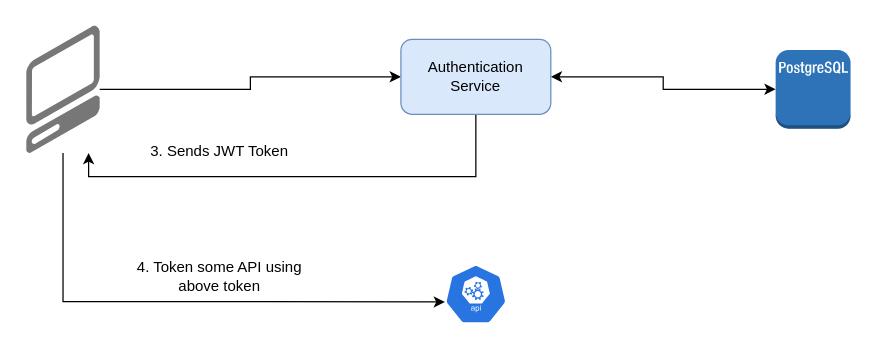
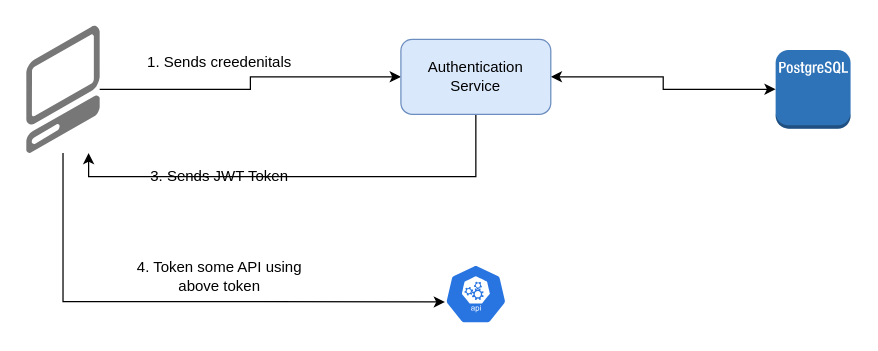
node "1. Sends creedenitals": added
node "3. Sends JWT Token": moved (219, 152) -> (219, 177)
